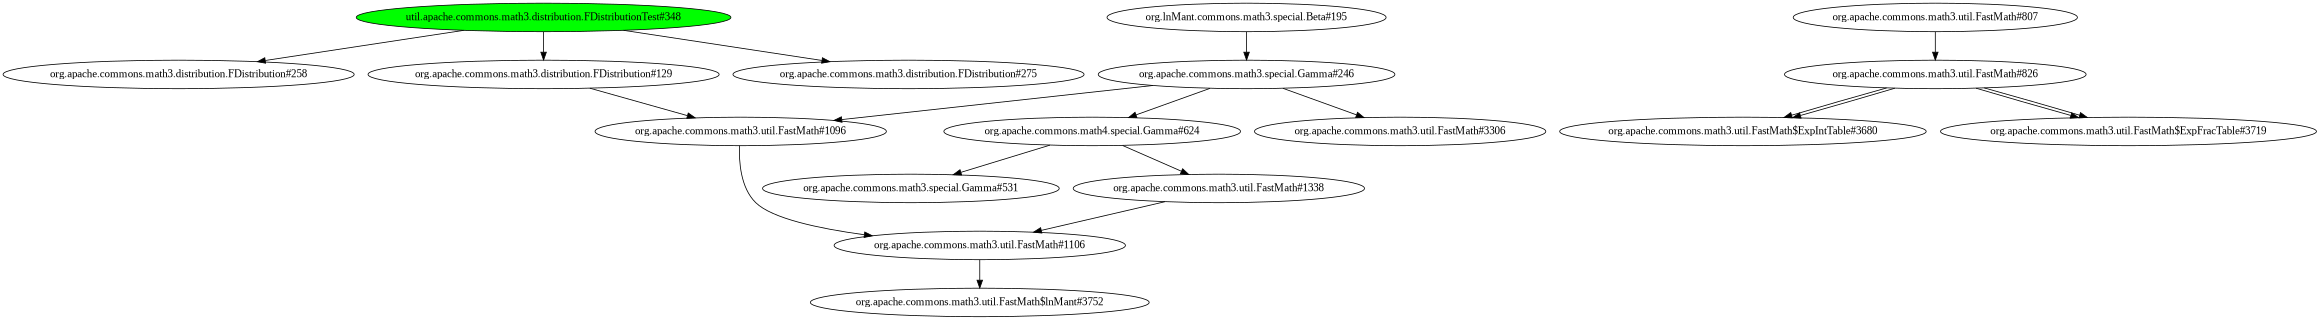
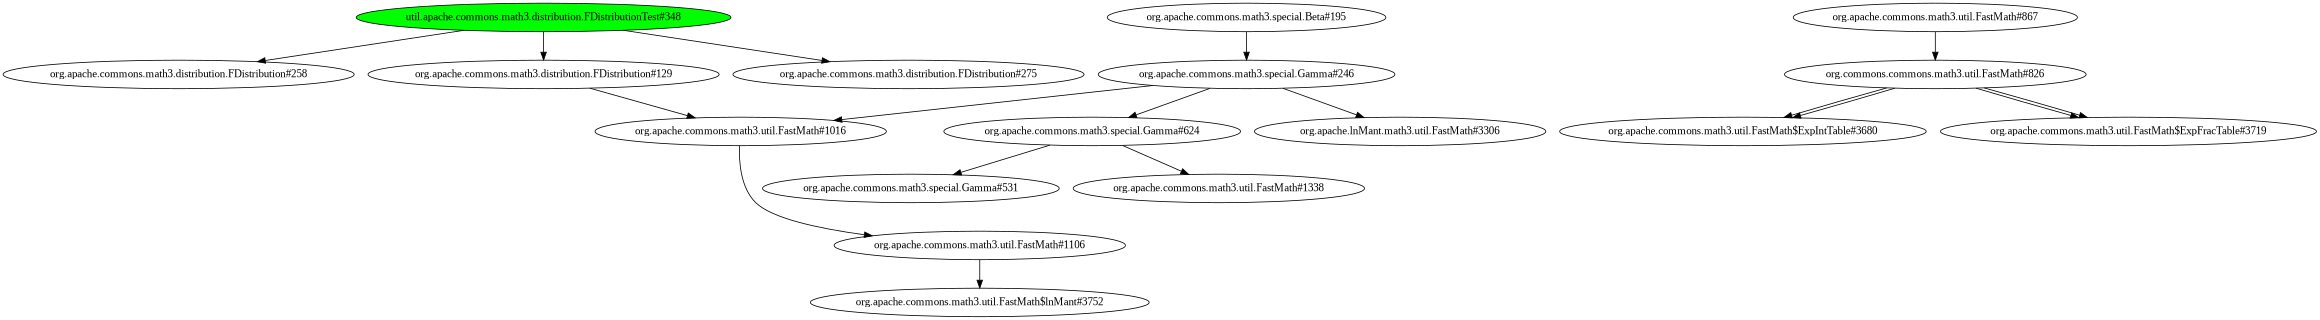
node "org.lnMant.commons.math3.special.Beta#195": label "org.lnMant.commons.math3.special.Beta#195" -> "org.apache.commons.math3.special.Beta#195"
node "org.apache.commons.math3.util.FastMath#807": label "org.apache.commons.math3.util.FastMath#807" -> "org.apache.commons.math3.util.FastMath#867"
node "org.apache.commons.math3.util.FastMath#826": label "org.apache.commons.math3.util.FastMath#826" -> "org.commons.commons.math3.util.FastMath#826"
node "org.apache.commons.math3.util.FastMath#1096": label "org.apache.commons.math3.util.FastMath#1096" -> "org.apache.commons.math3.util.FastMath#1016"
node "org.apache.commons.math4.special.Gamma#624": label "org.apache.commons.math4.special.Gamma#624" -> "org.apache.commons.math3.special.Gamma#624"
node "org.apache.commons.math3.util.FastMath#3306": label "org.apache.commons.math3.util.FastMath#3306" -> "org.apache.lnMant.math3.util.FastMath#3306"
edge "org.apache.commons.math3.util.FastMath#1338" -> "org.apache.commons.math3.util.FastMath#1106": removed
